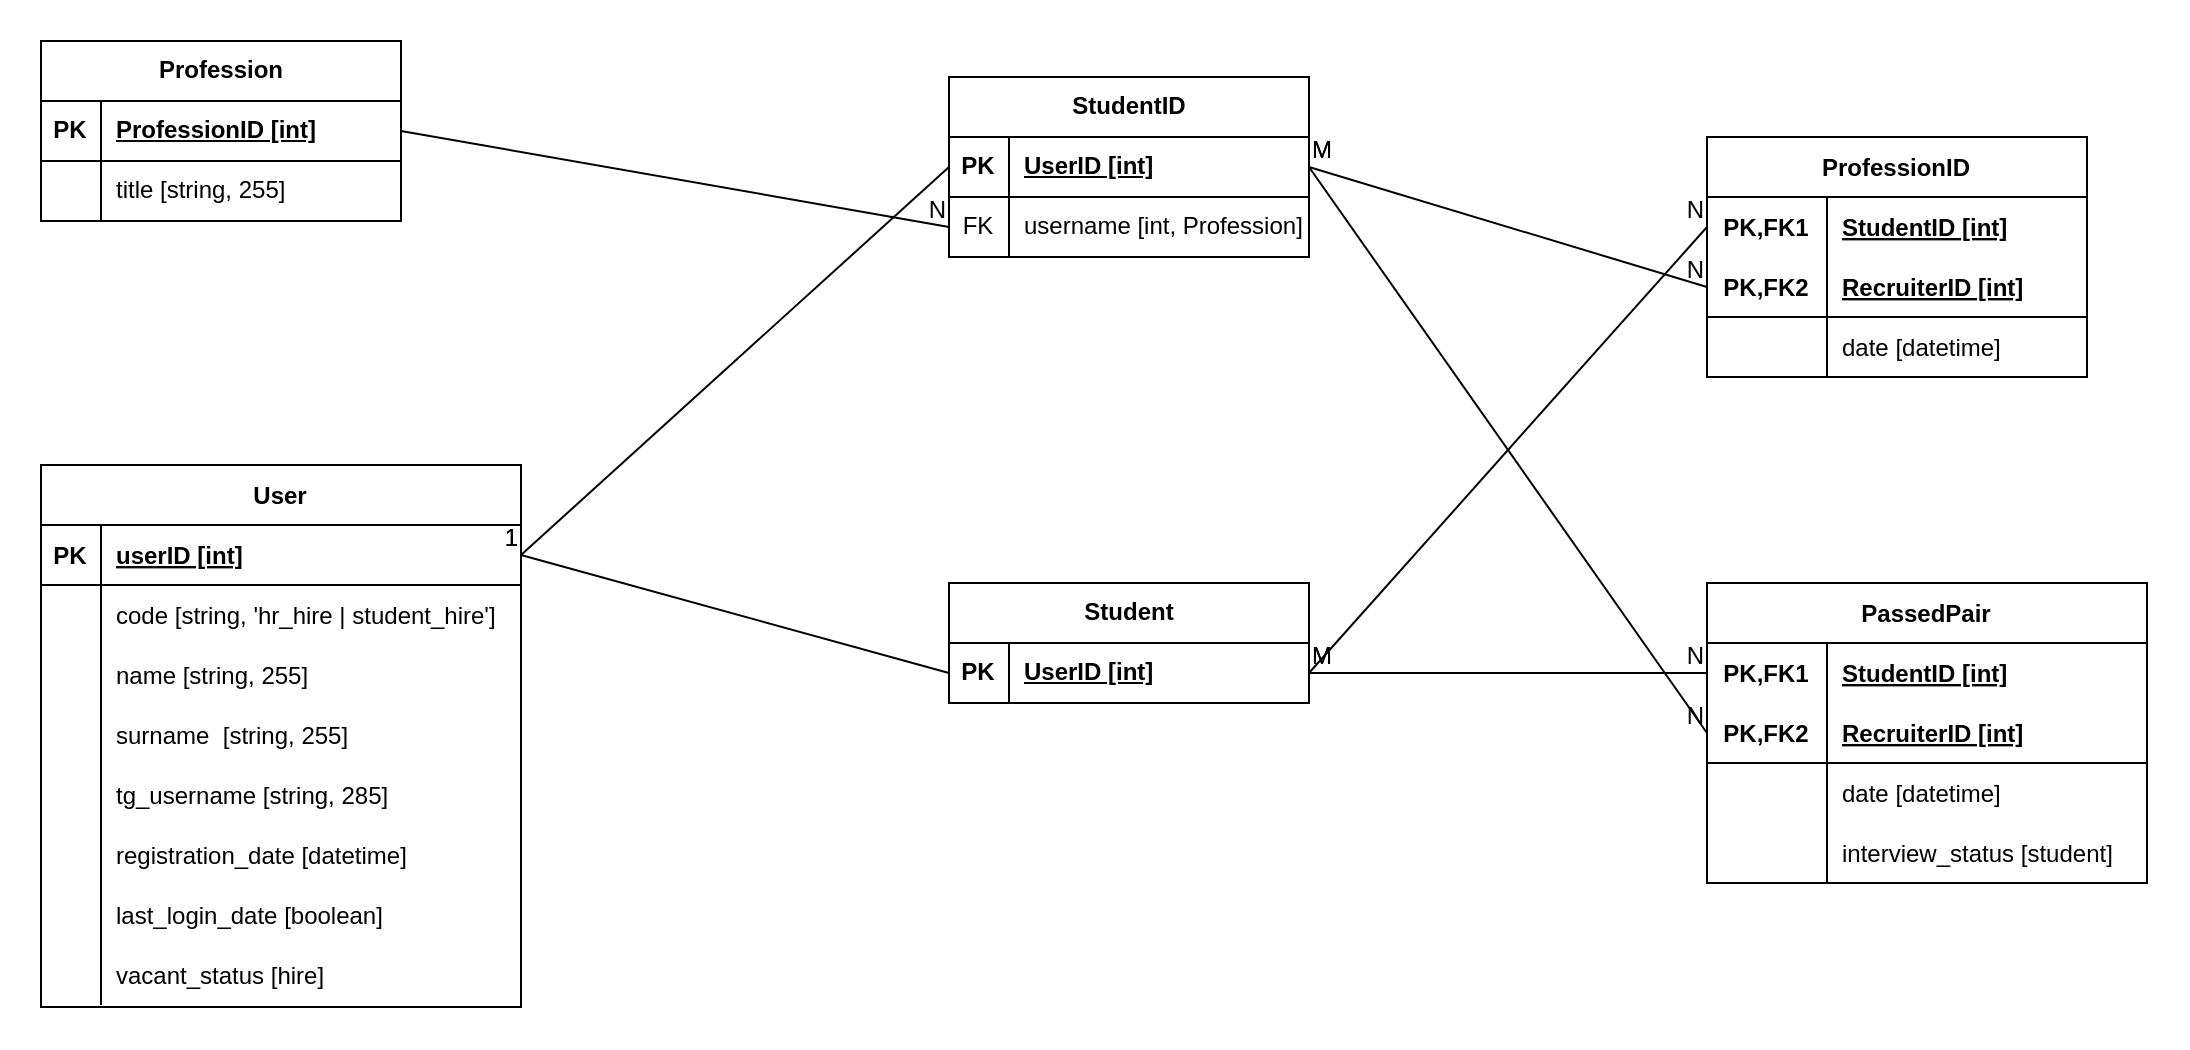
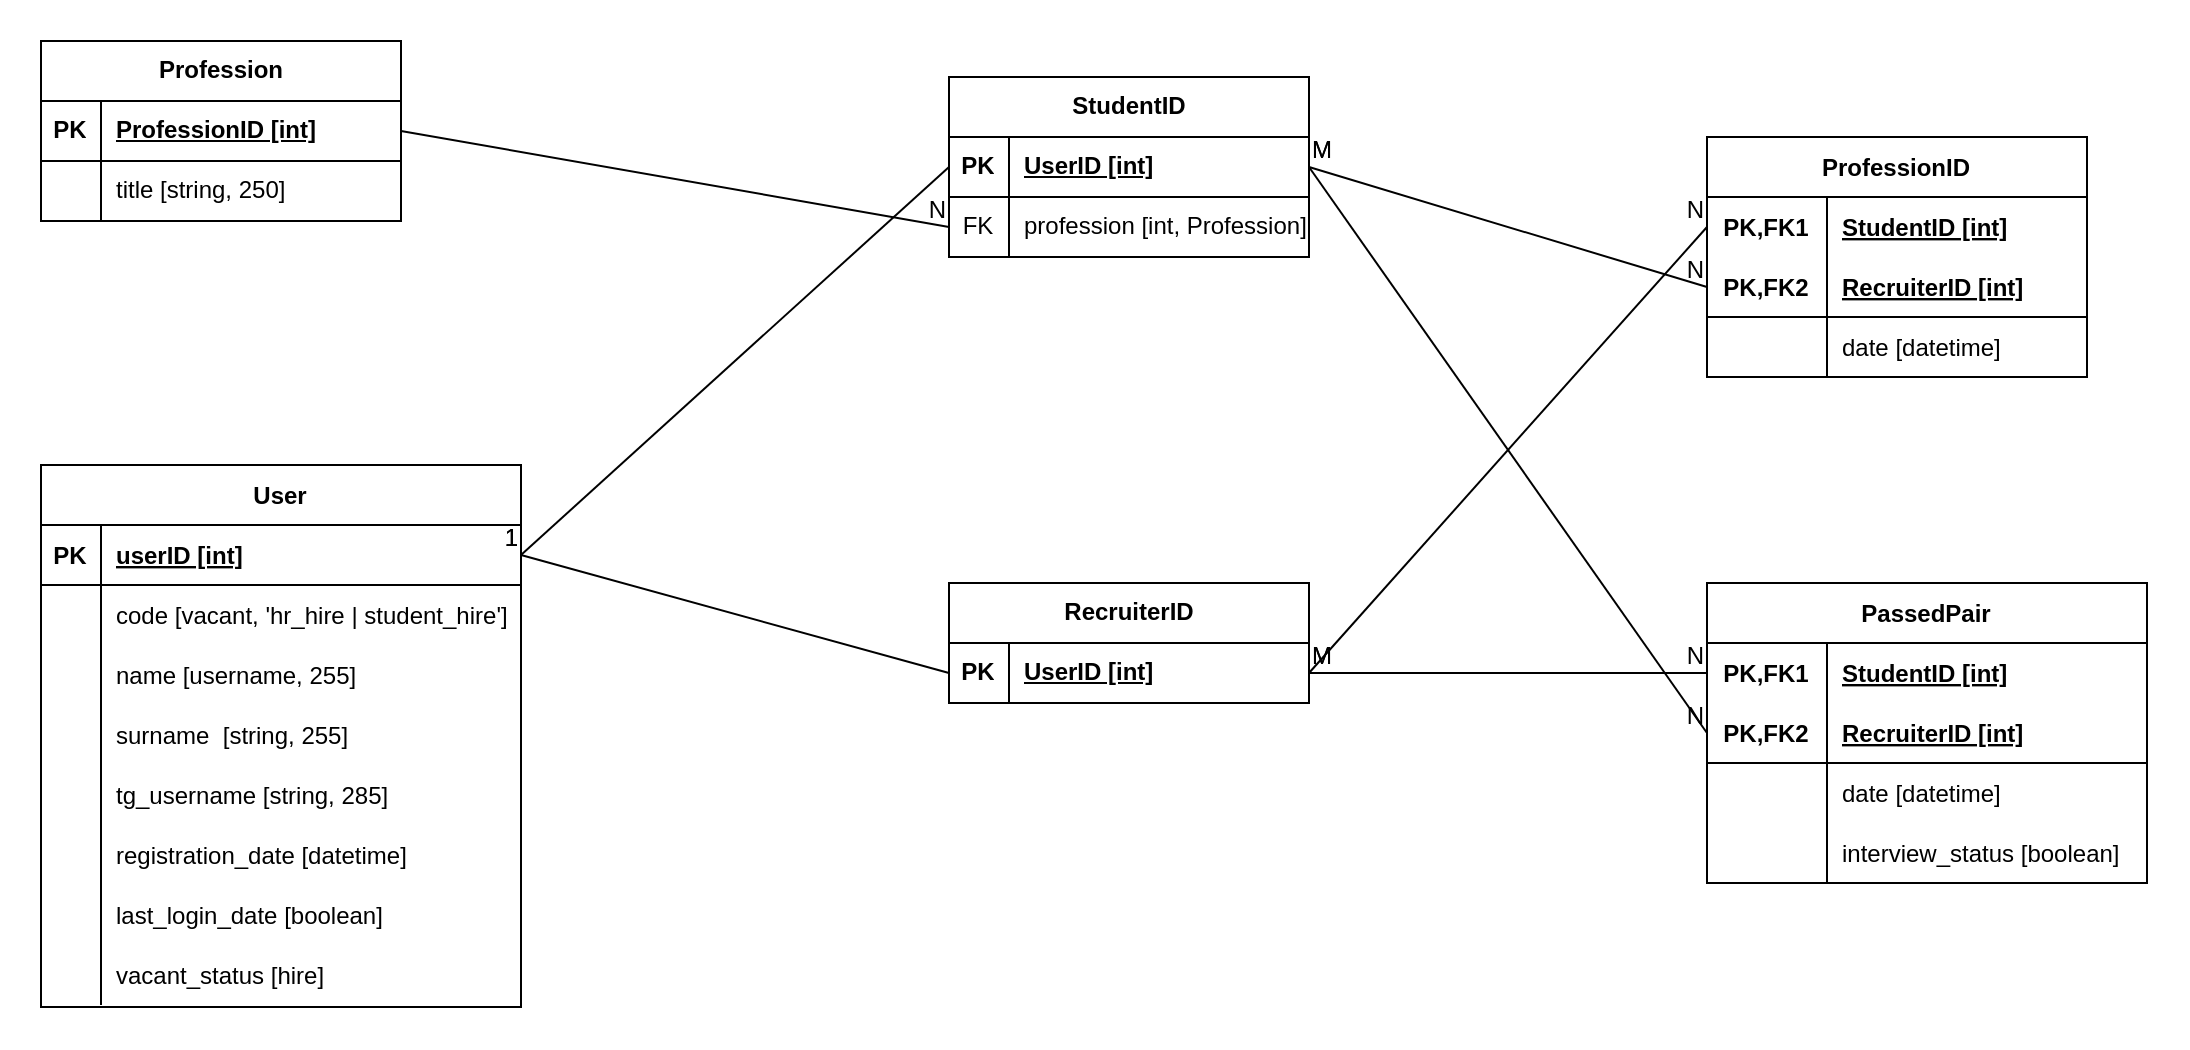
node "title [string, 255]": label "title [string, 255]" -> "title [string, 250]"
node "username [int, Profession]": label "username [int, Profession]" -> "profession [int, Profession]"
node "Student": label "Student" -> "RecruiterID"
node "code [string, 'hr_hire | student_hire']": label "code [string, 'hr_hire | student_hire']" -> "code [vacant, 'hr_hire | student_hire']"
node "name [string, 255]": label "name [string, 255]" -> "name [username, 255]"
node "interview_status [student]": label "interview_status [student]" -> "interview_status [boolean]"
